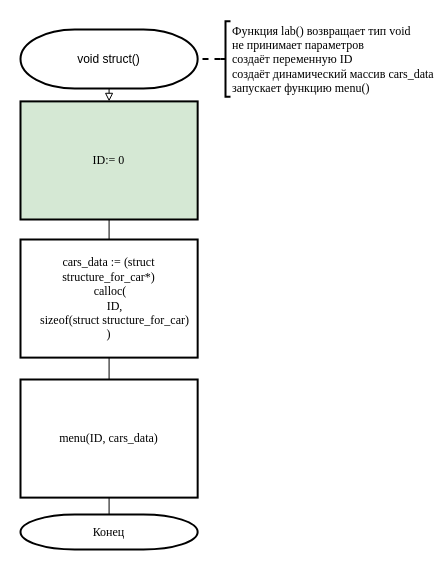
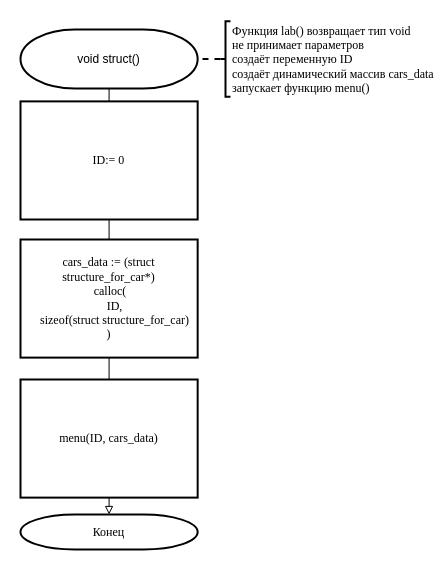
edge "void struct()" -> "ID:= 0": arrowhead block -> none
node "ID:= 0": fillcolor #d5e8d4 -> #ffffff
edge "menu(ID, cars_data)" -- "Конец": arrowhead none -> block
